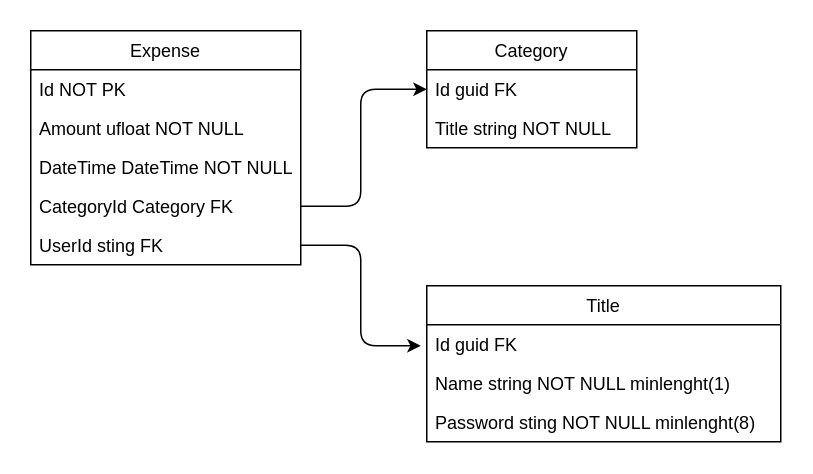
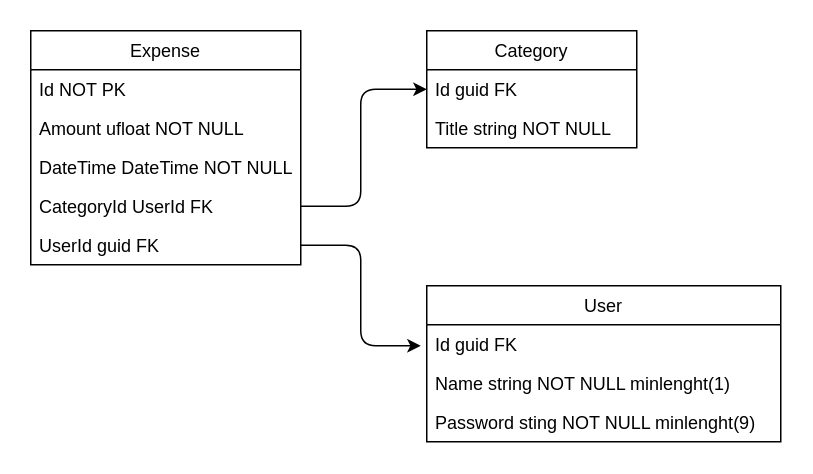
node "CategoryId Category FK": label "CategoryId Category FK" -> "CategoryId UserId FK"
node "UserId sting FK": label "UserId sting FK" -> "UserId guid FK"
node "Title": label "Title" -> "User"
node "Password sting NOT NULL minlenght(8)": label "Password sting NOT NULL minlenght(8)" -> "Password sting NOT NULL minlenght(9)"
